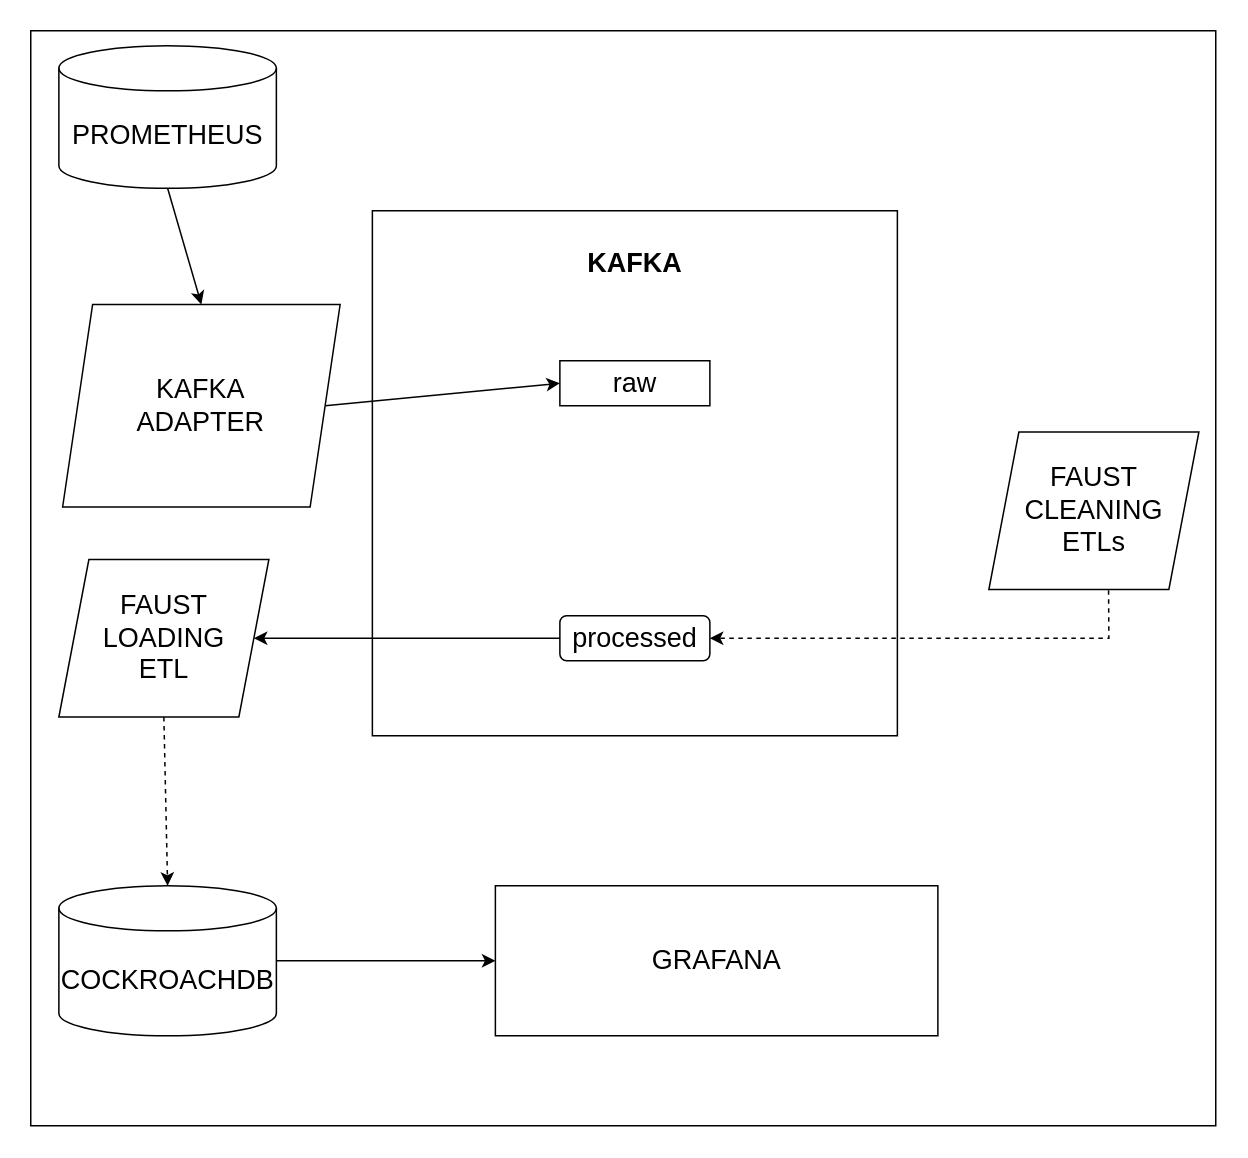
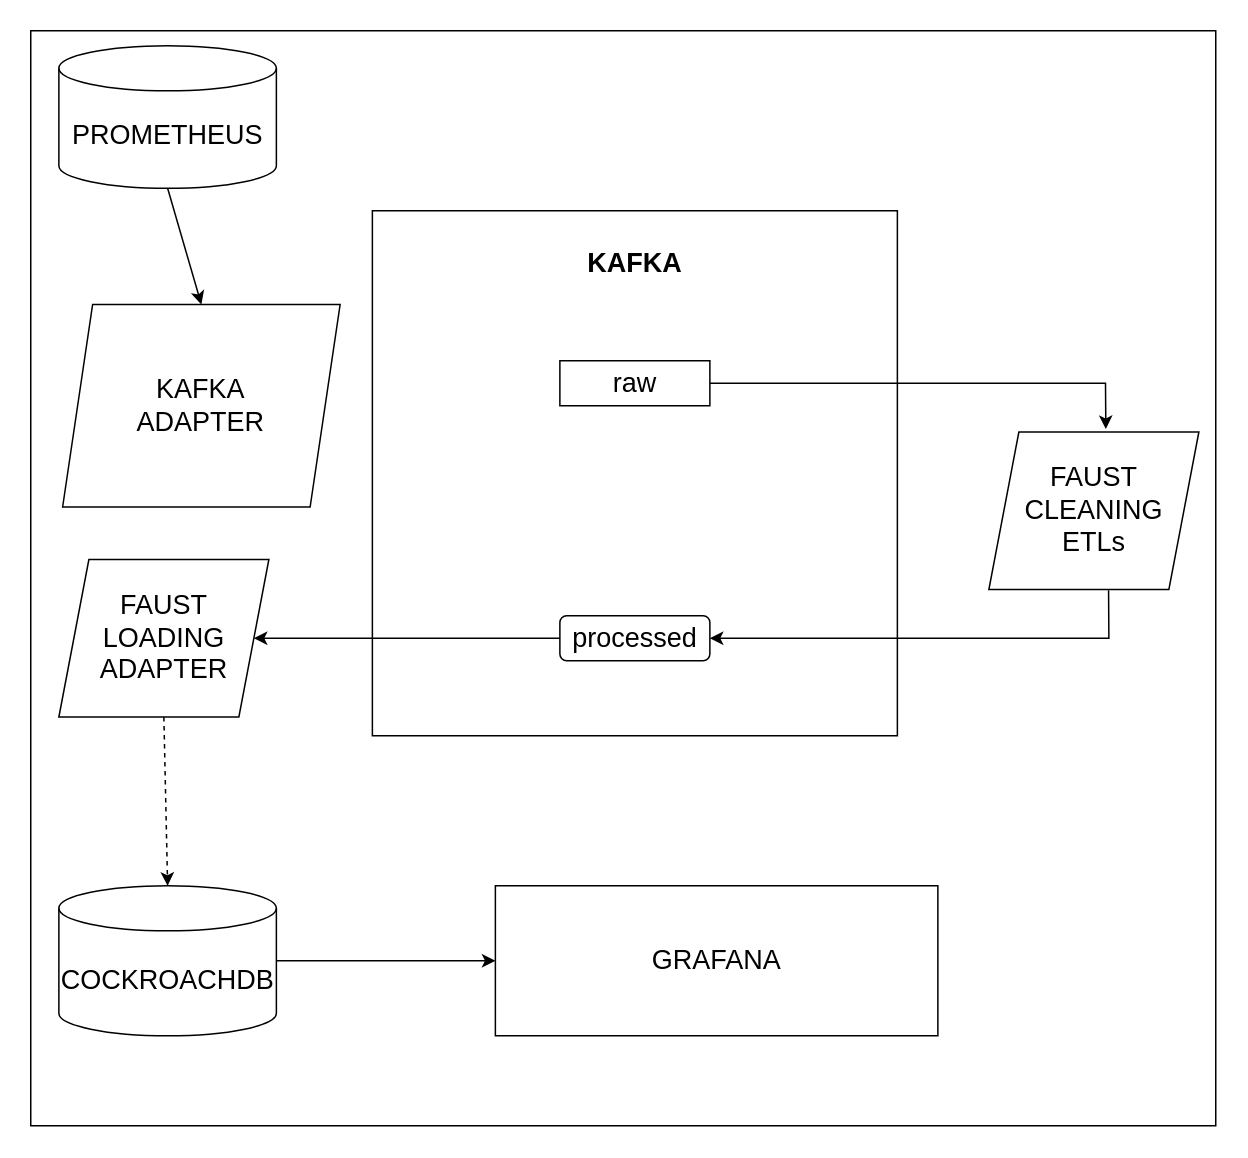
edge "raw" -> "FAUST CLEANING ETLs": added
edge "KAFKA ADAPTER" -> "raw": removed
node "FAUST LOADING ETL": label "FAUST LOADING ETL" -> "FAUST LOADING ADAPTER"
edge "FAUST CLEANING ETLs" -> "processed": style dashed -> solid
